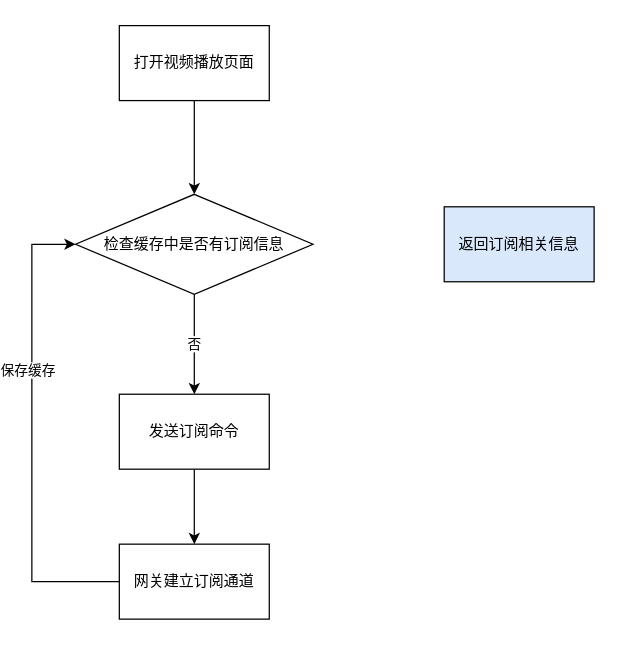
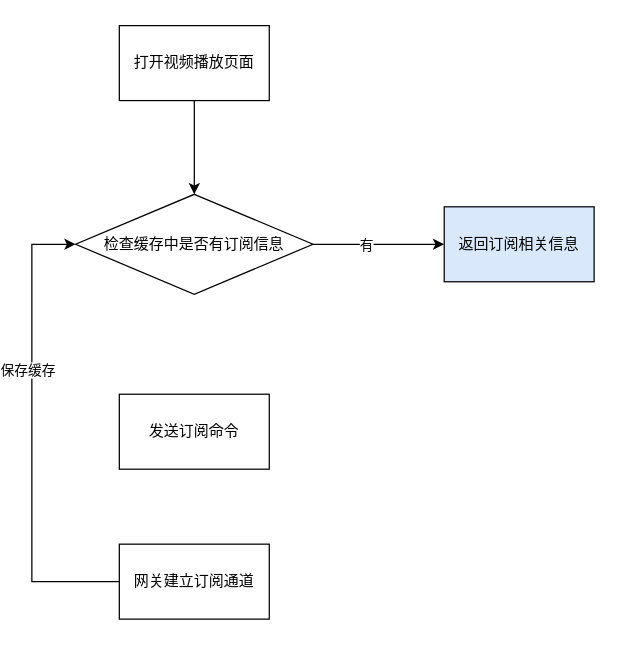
edge "检查缓存中是否有订阅信息" -> "返回订阅相关信息": added, label "有"
edge "检查缓存中是否有订阅信息" -> "发送订阅命令": removed, label "否"
edge "发送订阅命令" -> "网关建立订阅通道": removed
